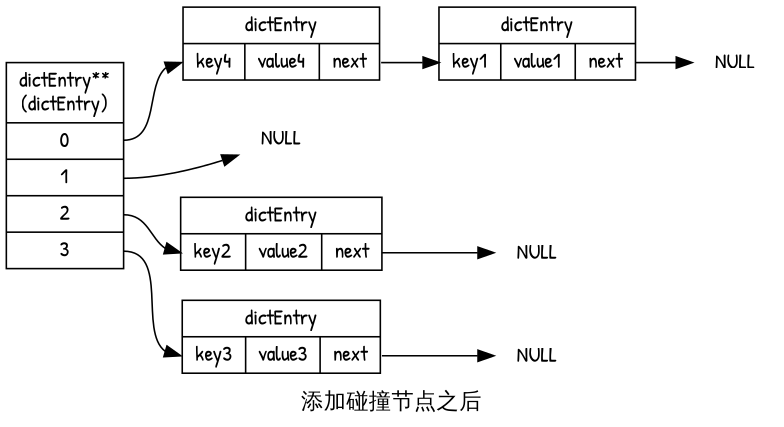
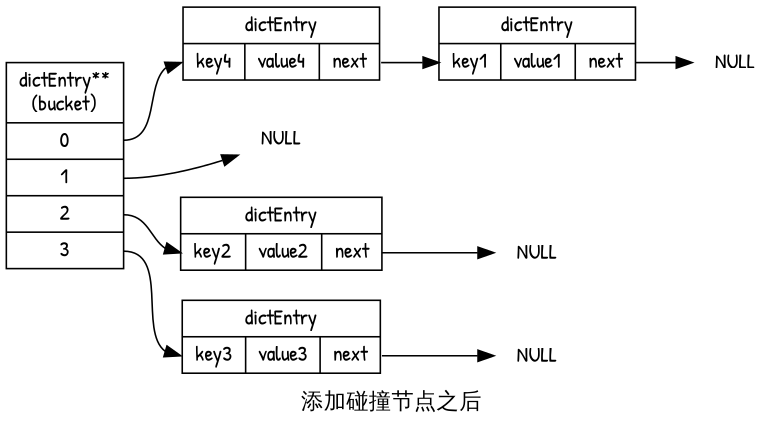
node "dictEntry**": text "(dictEntry)" -> "(bucket)"
